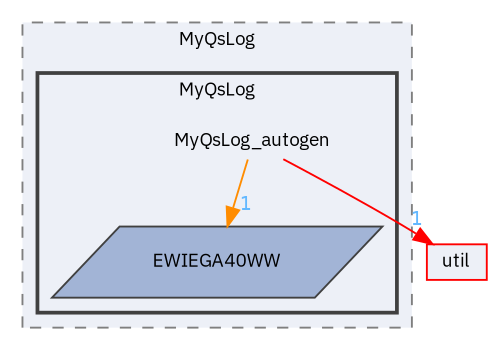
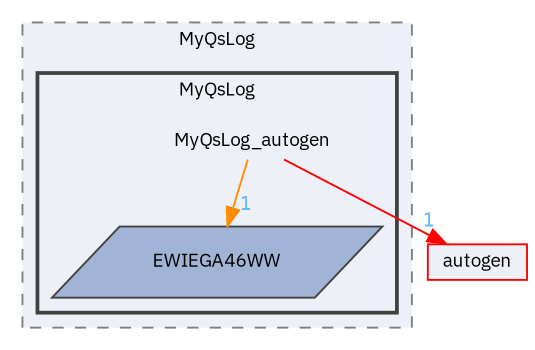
node "EWIEGA40WW": label "EWIEGA40WW" -> "EWIEGA46WW"
node "util": label "util" -> "autogen"
